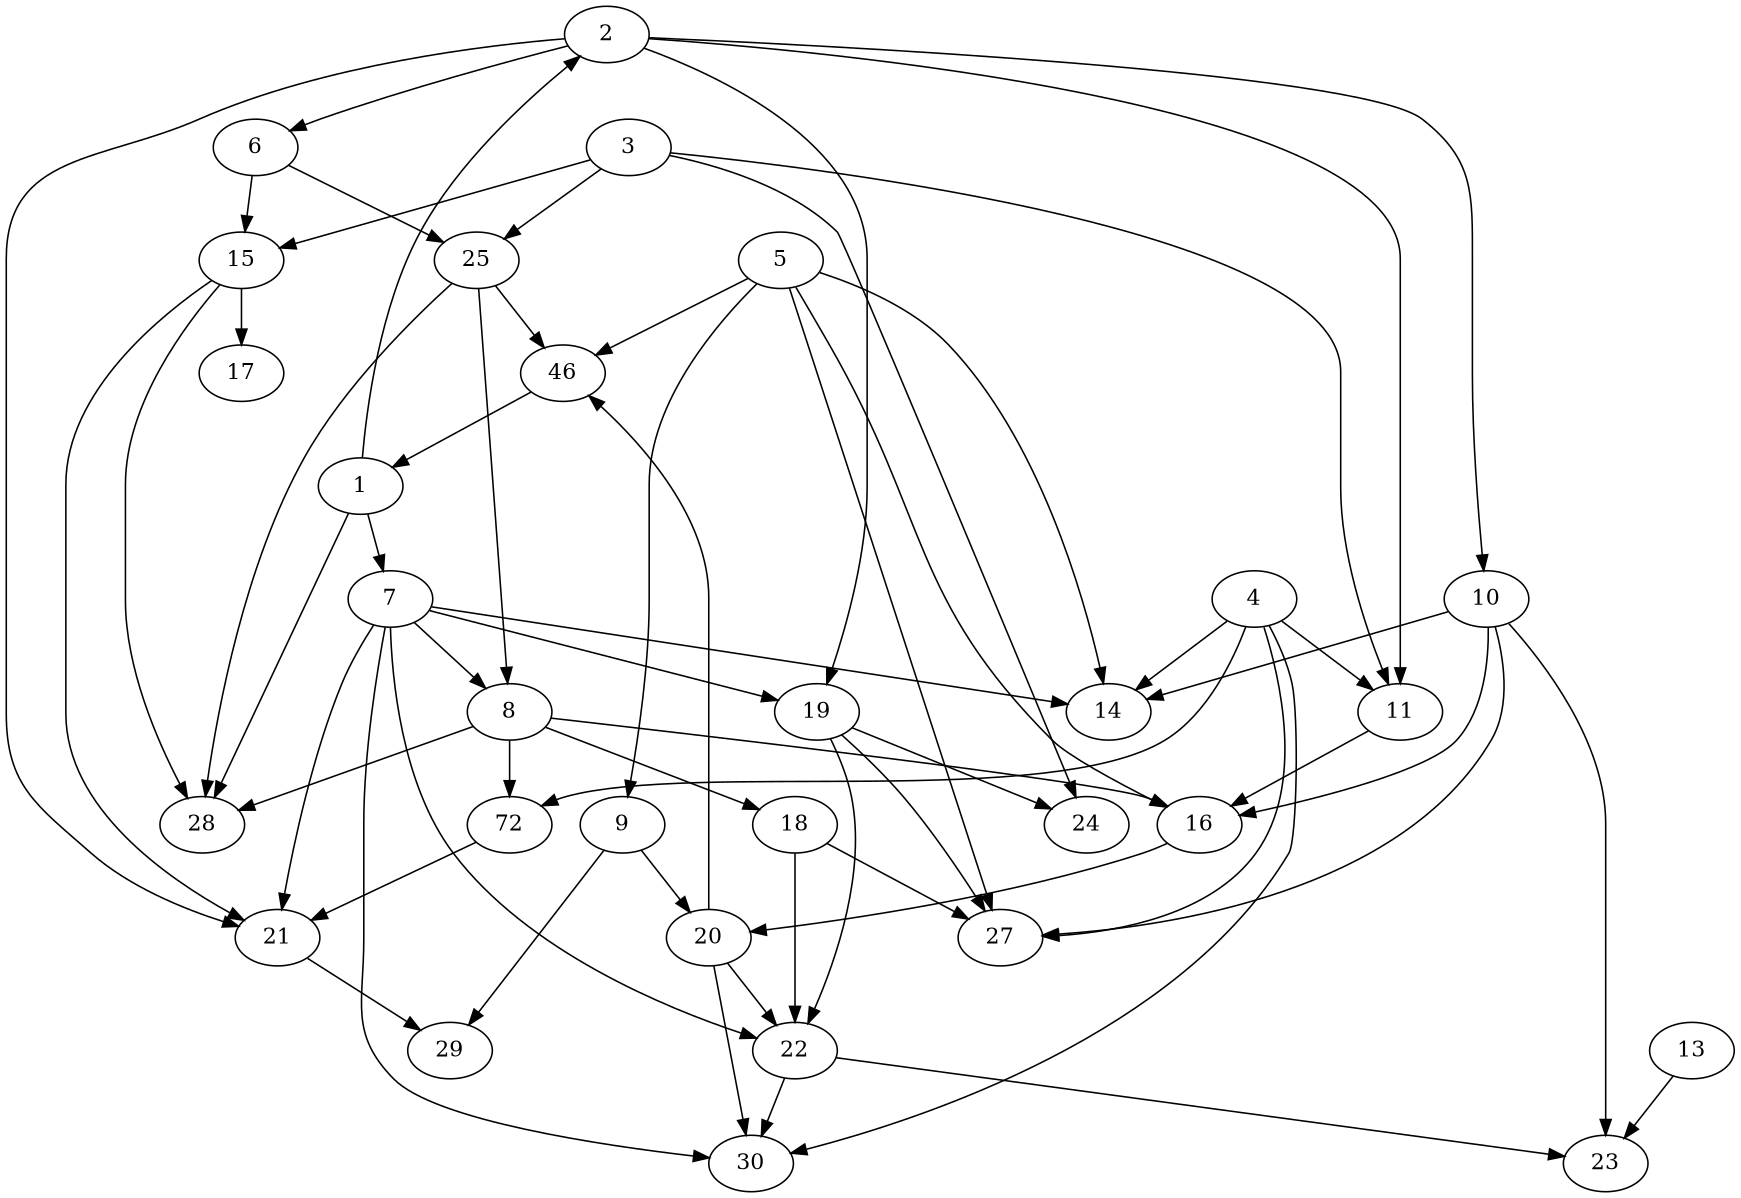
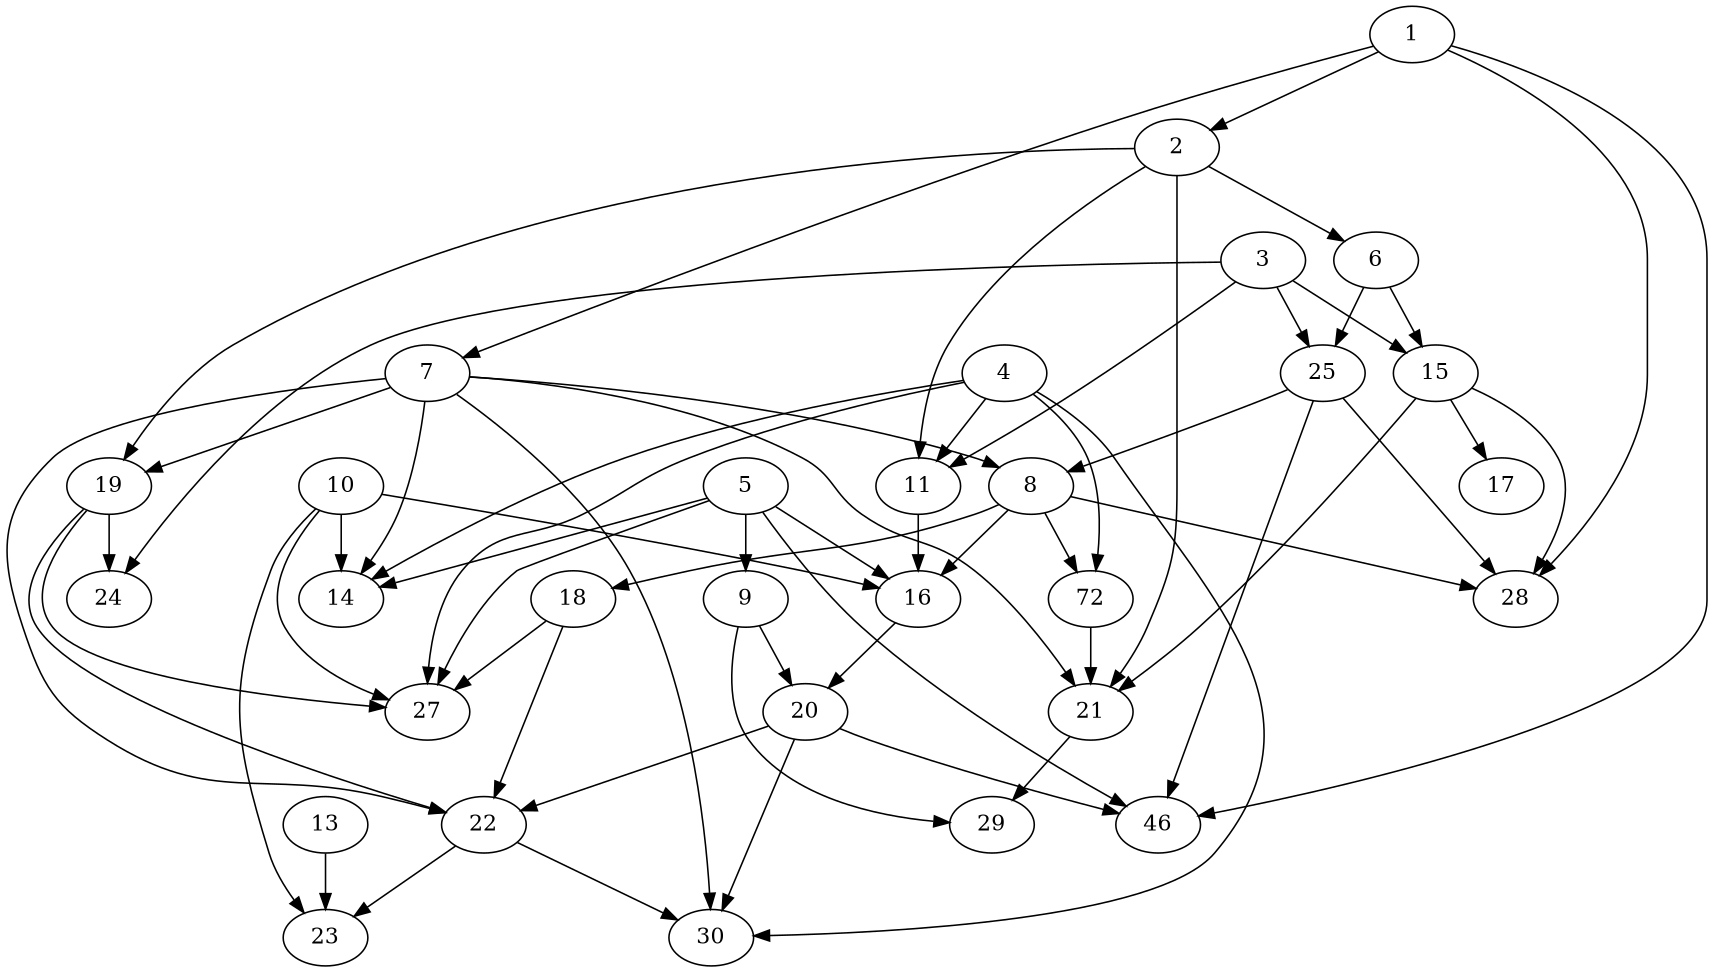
edge "2" -> "10": removed
edge "46" -> "1": reversed
